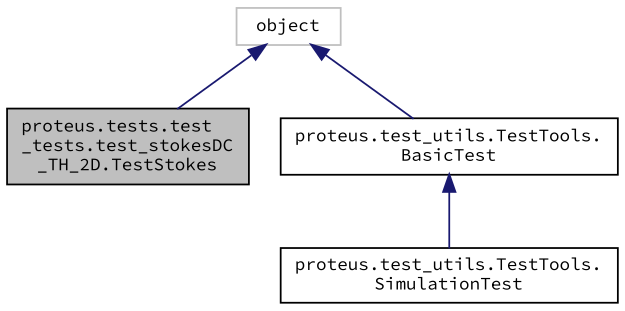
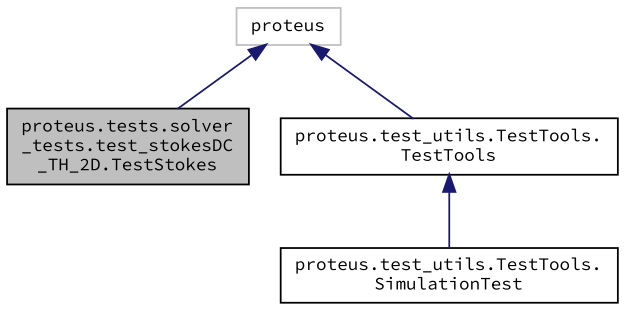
node "object": label "object" -> "proteus"
node "proteus.tests.test _tests.test_stokesDC _TH_2D.TestStokes": label "proteus.tests.test _tests.test_stokesDC _TH_2D.TestStokes" -> "proteus.tests.solver _tests.test_stokesDC _TH_2D.TestStokes"
node "proteus.test_utils.TestTools. BasicTest": label "proteus.test_utils.TestTools. BasicTest" -> "proteus.test_utils.TestTools. TestTools"
